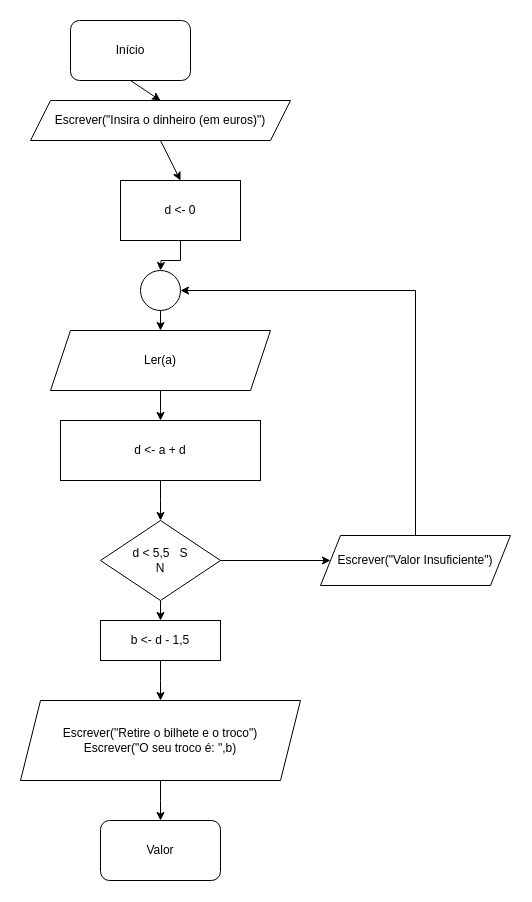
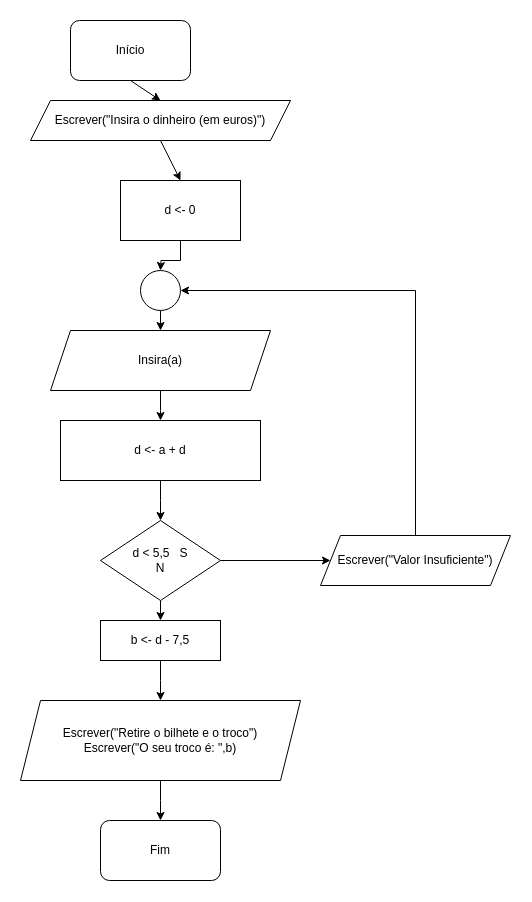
node "Ler(a)": label "Ler(a)" -> "Insira(a)"
node "b <- d - 1,5": label "b <- d - 1,5" -> "b <- d - 7,5"
node "Valor": label "Valor" -> "Fim"
